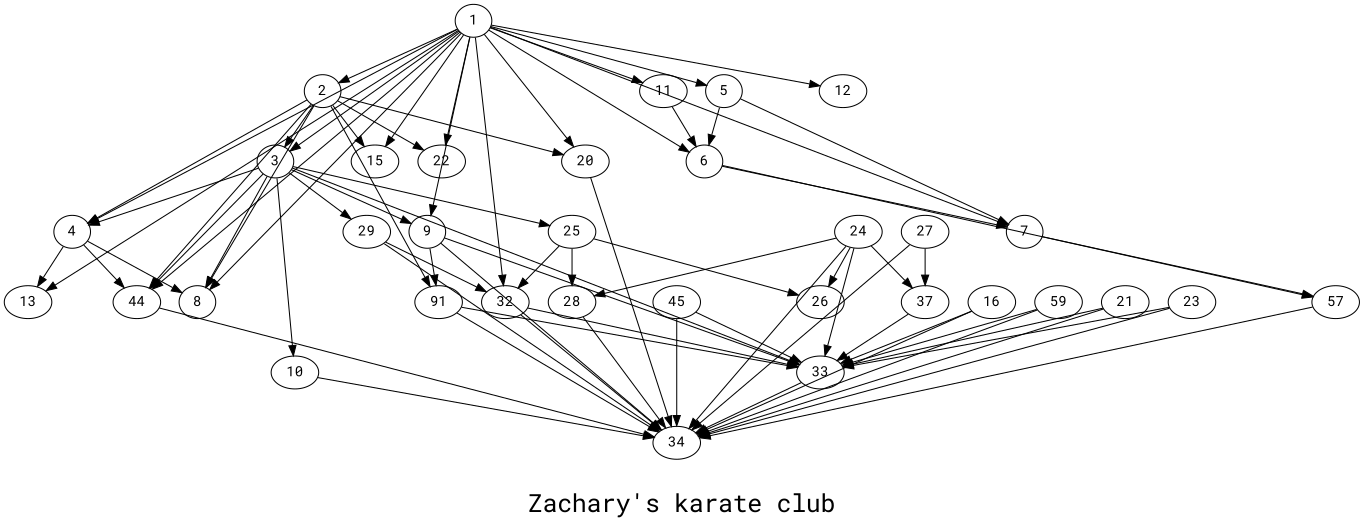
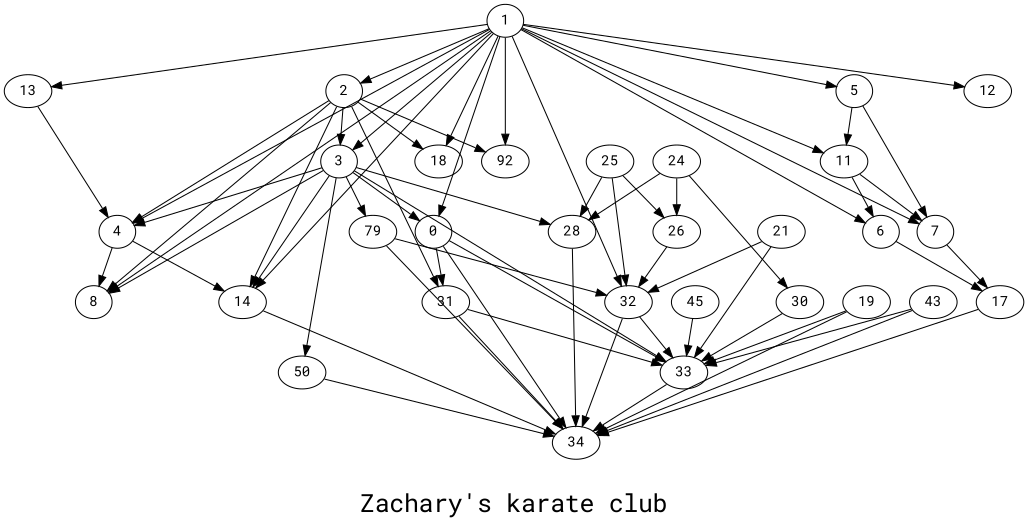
edge "5" -> "6": now "5" -> "11"
node "15": label "15" -> "18"
node "22": label "22" -> "92"
node "20": removed
edge "3" -> "25": now "3" -> "28"
edge "6" -> "7": now "11" -> "7"
node "29": label "29" -> "79"
node "9": label "9" -> "0"
node "27": removed
edge "4" -> "13": reversed
edge "26" -> "32": added
edge "24" -> "33": removed
node "44": label "44" -> "14"
node "91": label "91" -> "31"
node "37": label "37" -> "30"
node "16": removed
node "59": label "59" -> "19"
node "23": label "23" -> "43"
node "57": label "57" -> "17"
edge "24" -> "34": removed
edge "45" -> "34": removed
edge "21" -> "34": now "21" -> "32"
node "10": label "10" -> "50"
